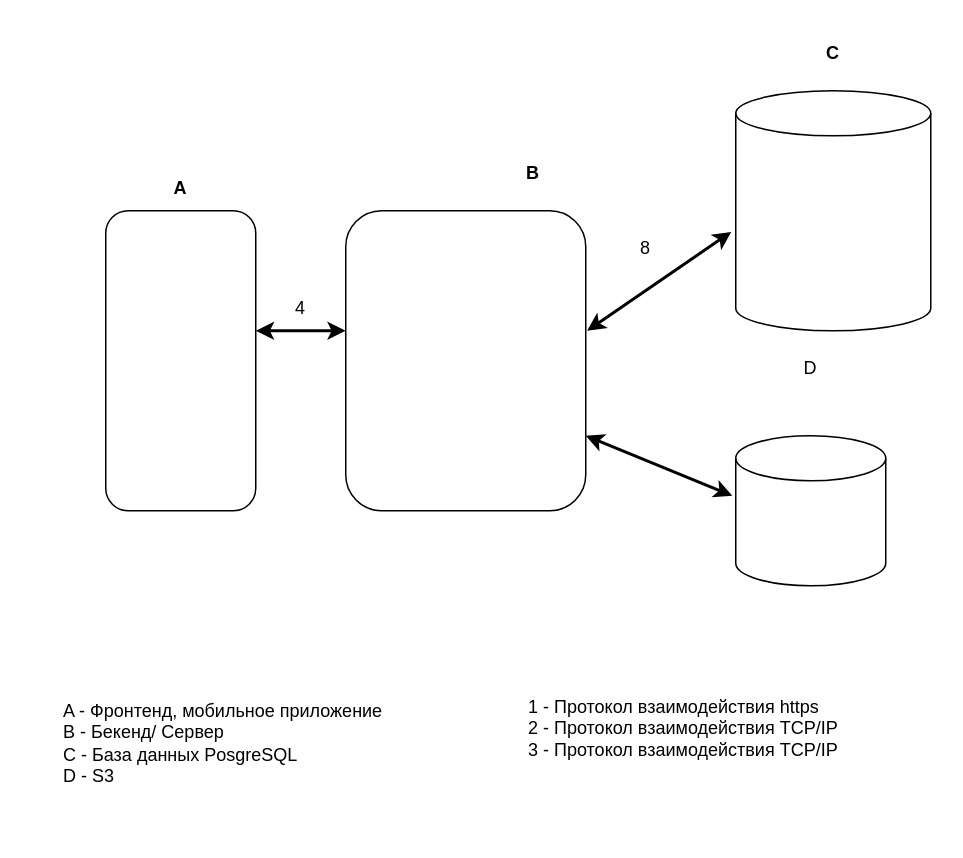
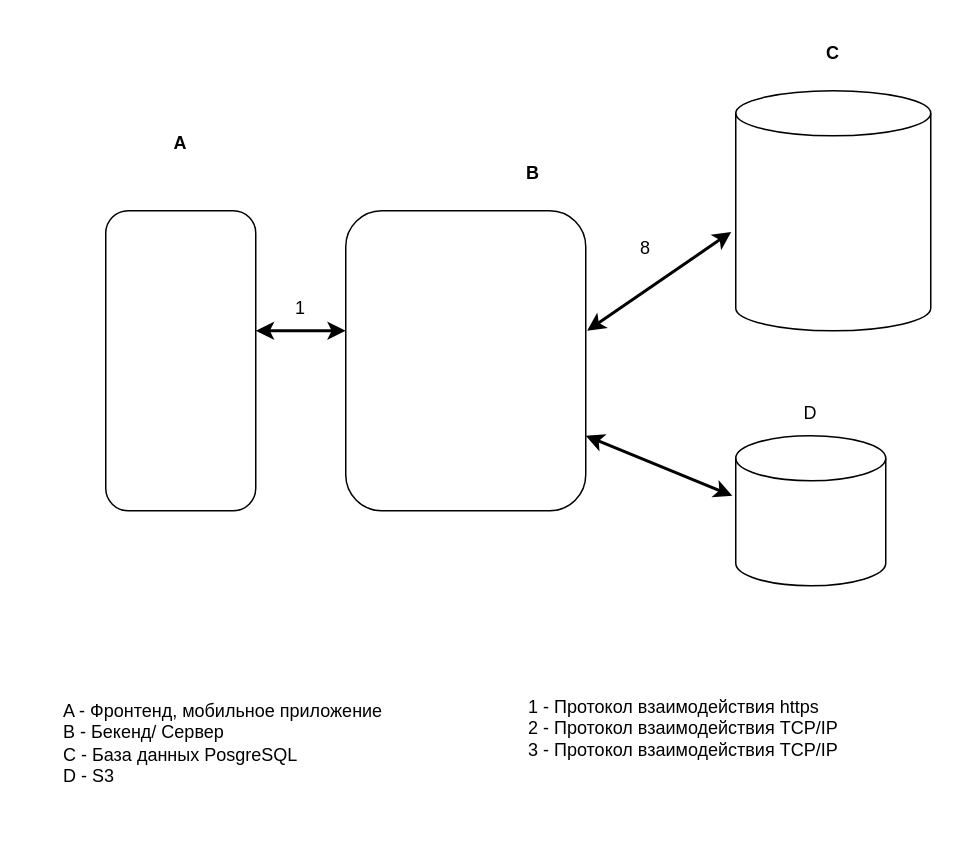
node "А": moved (181, 188) -> (181, 143)
node "4": label "4" -> "1"
node "D": moved (811, 368) -> (811, 413)
